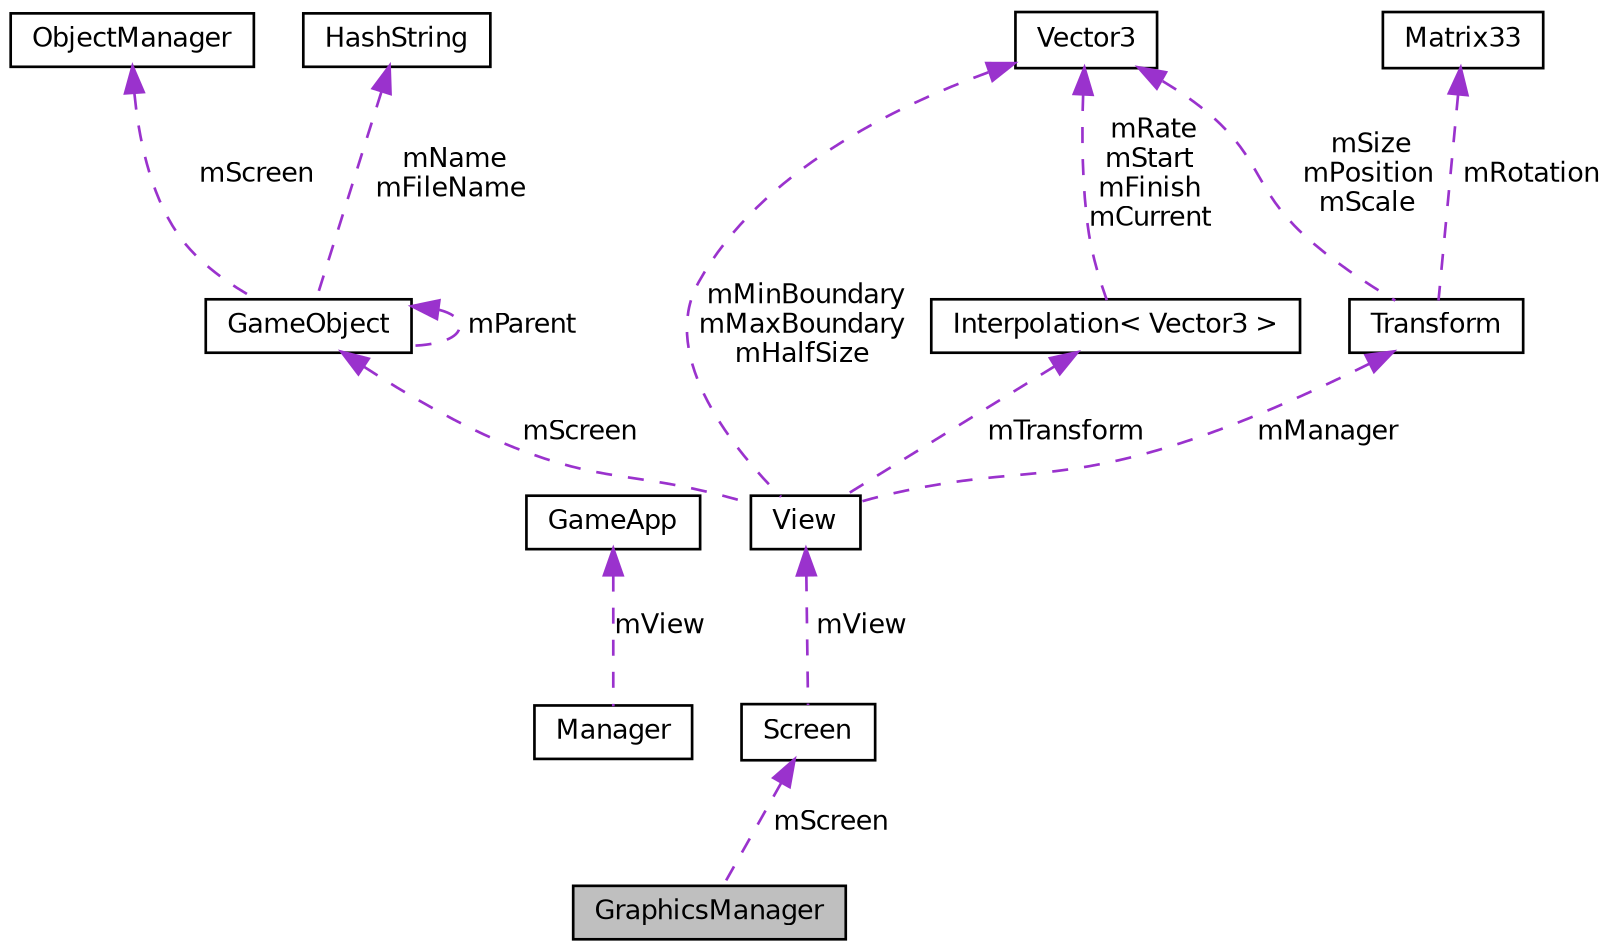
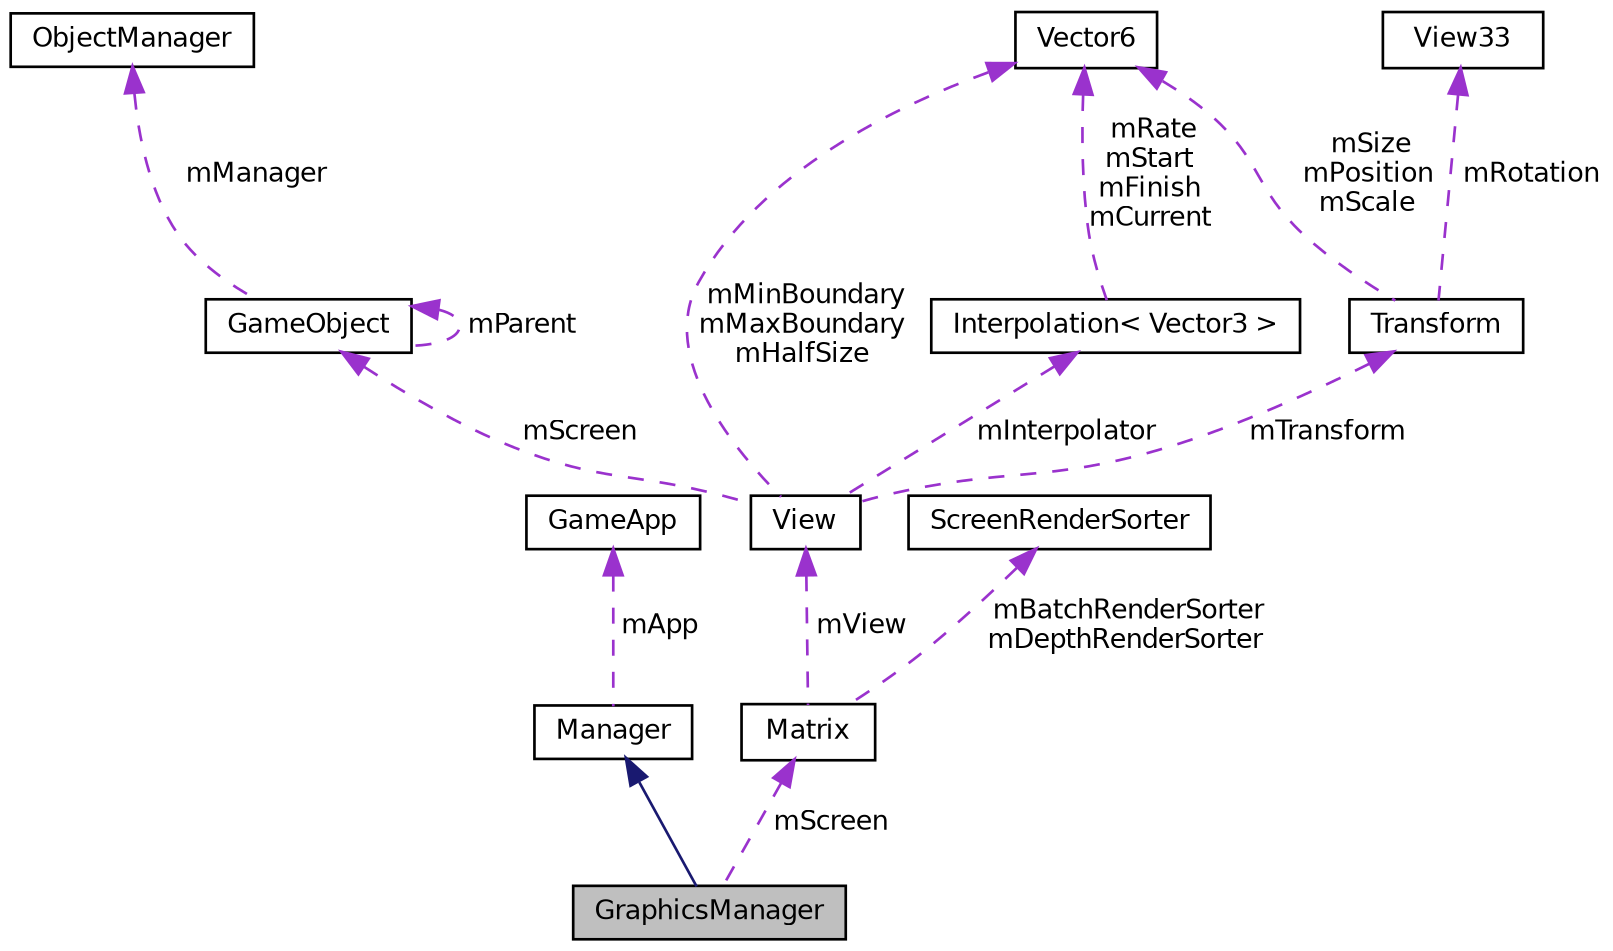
node "HashString": removed
node "Vector3": label "Vector3" -> "Vector6"
node "Matrix33": label "Matrix33" -> "View33"
edge "GameObject" -> "ObjectManager": label " mScreen" -> " mManager"
edge "View" -> "Interpolation< Vector3 >": label " mTransform" -> " mInterpolator"
edge "View" -> "Transform": label " mManager" -> " mTransform"
node "ScreenRenderSorter": added
edge "Manager" -> "GameApp": label " mView" -> " mApp"
node "Screen": label "Screen" -> "Matrix"
edge "GraphicsManager" -> "Manager": added
